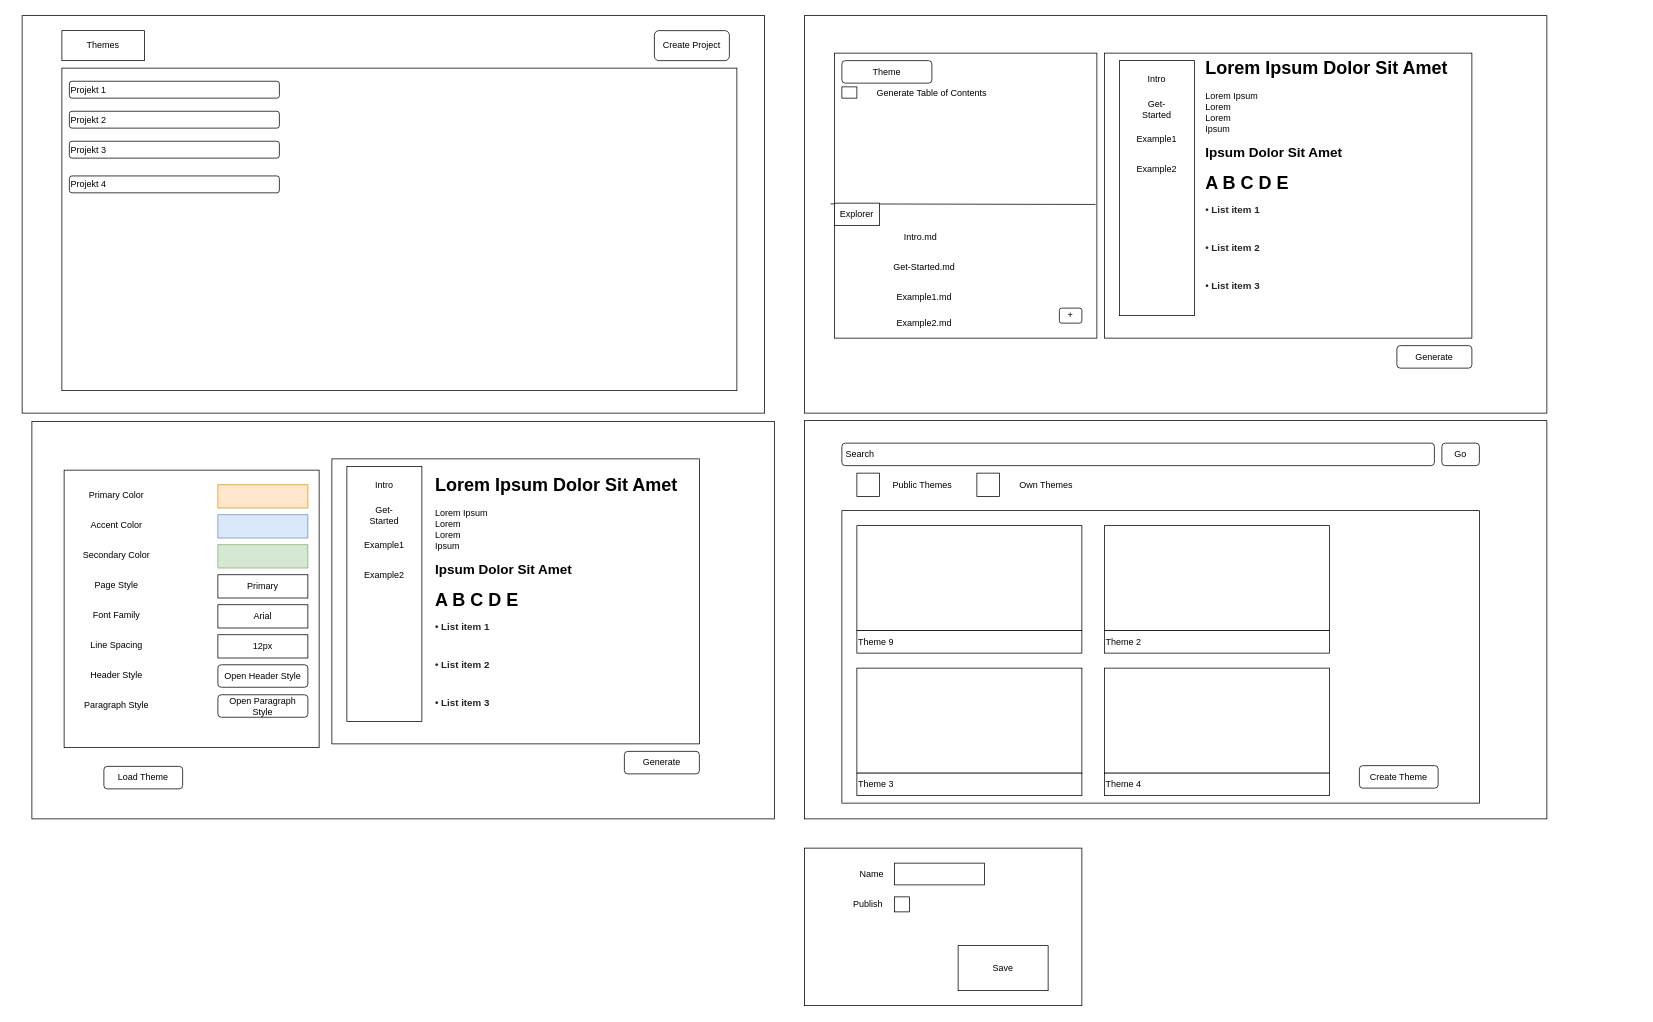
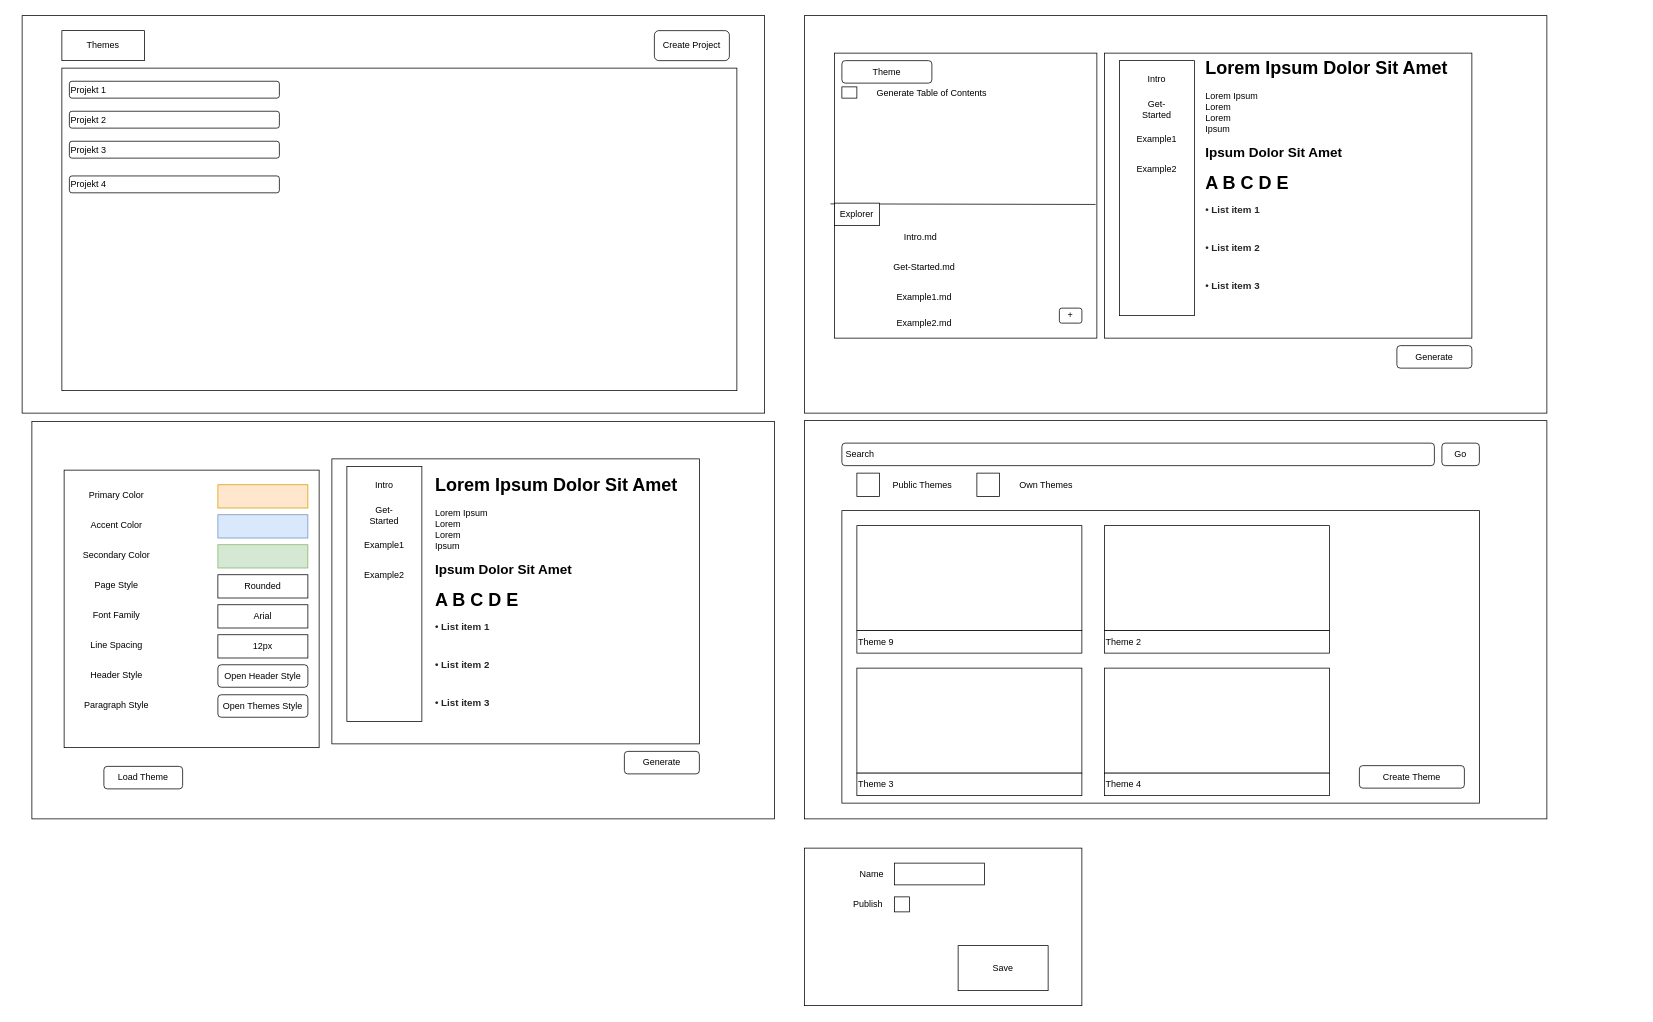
node "Primary": label "Primary" -> "Rounded"
node "Open Paragraph Style": label "Open Paragraph Style" -> "Open Themes Style"
node "Create Theme": size 79x23 -> 105x23
